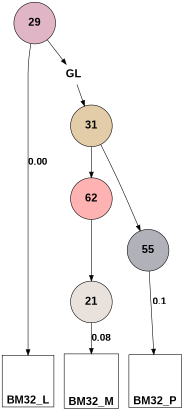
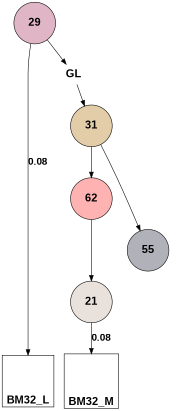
edge "29" -> "BM32_L": label "0.00" -> "0.08"
node "BM32_P": removed
